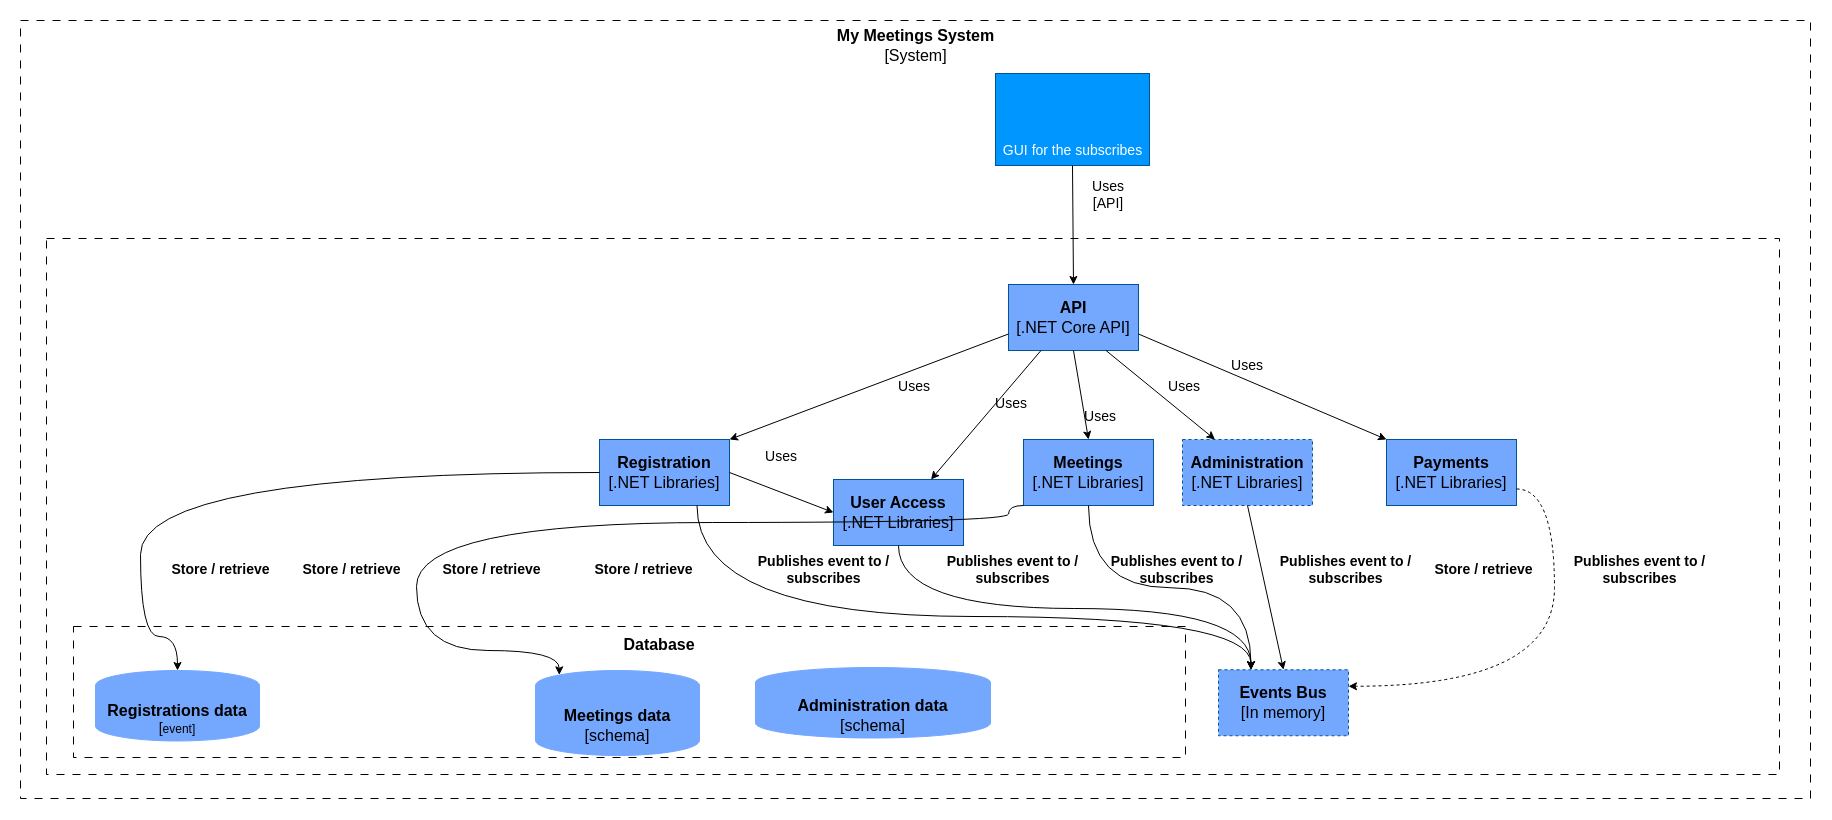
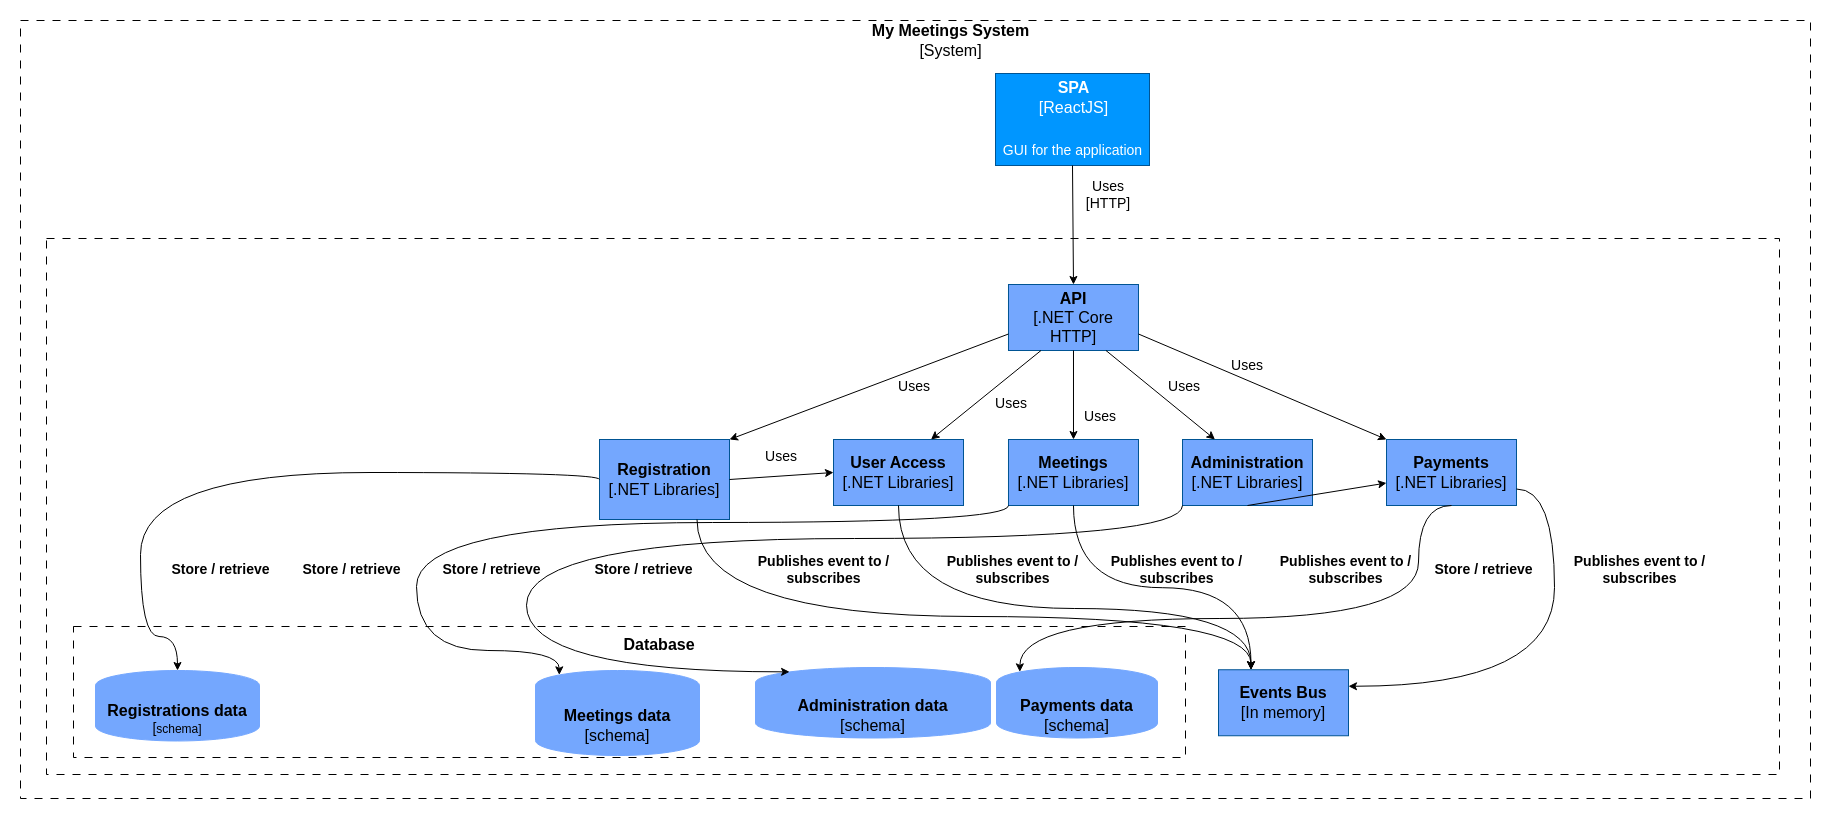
node "My Meetings System [System]": moved (916, 46) -> (951, 41)
node "SPA [ReactJS]": added
node "GUI for the subscribes": label "GUI for the subscribes" -> "GUI for the application"
node "Uses [API]": label "Uses [API]" -> "Uses [HTTP]"
node "API [.NET Core API]": label "API [.NET Core API]" -> "API [.NET Core HTTP]"
node "Registration [.NET Libraries]": size 130x66 -> 130x80
node "Meetings [.NET Libraries]": moved (1088, 473) -> (1073, 473)
node "Administration [.NET Libraries]": style dashed -> solid
node "User Access [.NET Libraries]": moved (899, 513) -> (899, 473)
edge "Administration [.NET Libraries]" -> "Administration data [schema]": added
edge "Administration [.NET Libraries]" -> "Events Bus [In memory]": now "Administration [.NET Libraries]" -> "Payments [.NET Libraries]"
edge "Payments [.NET Libraries]" -> "Payments data [schema]": added
edge "Payments [.NET Libraries]" -> "Events Bus [In memory]": style dashed -> solid
node "Payments data [schema]": added
node "Events Bus [In memory]": style dashed -> solid
node "Registrations data [event]": label "Registrations data [event]" -> "Registrations data [schema]"
